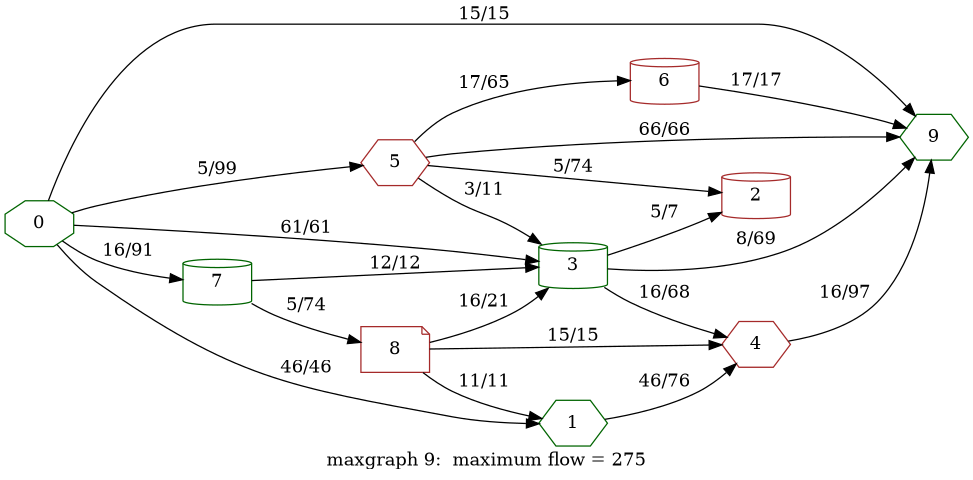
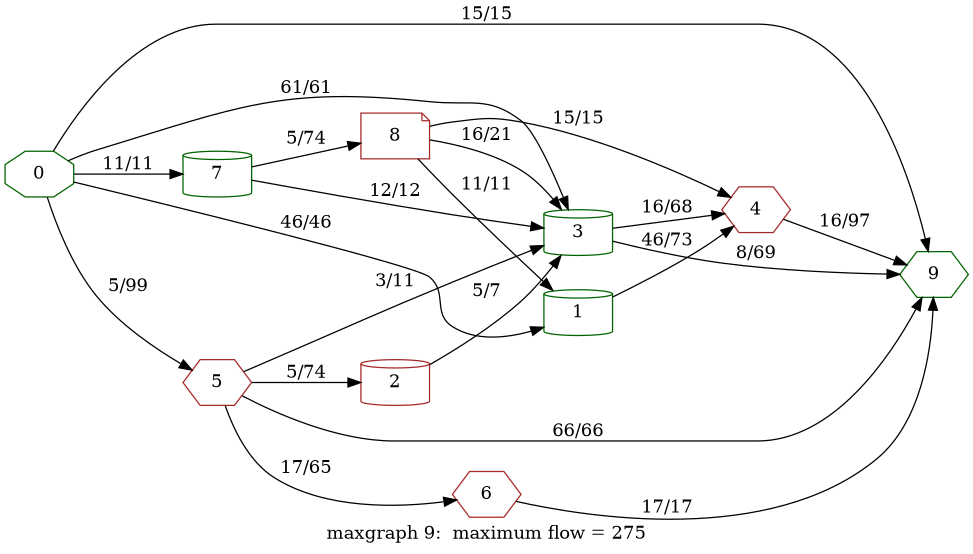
node "6": shape cylinder -> hexagon
edge "3" -> "2": reversed
edge "0" -> "7": label " 16/91 " -> " 11/11 "
edge "1" -> "4": label " 46/76 " -> " 46/73 "
node "1": shape hexagon -> cylinder
